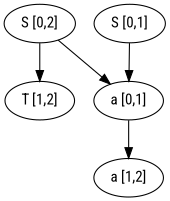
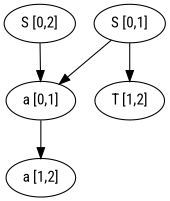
edge "S [0,2]" -> "T [1,2]": now "S [0,1]" -> "T [1,2]"
